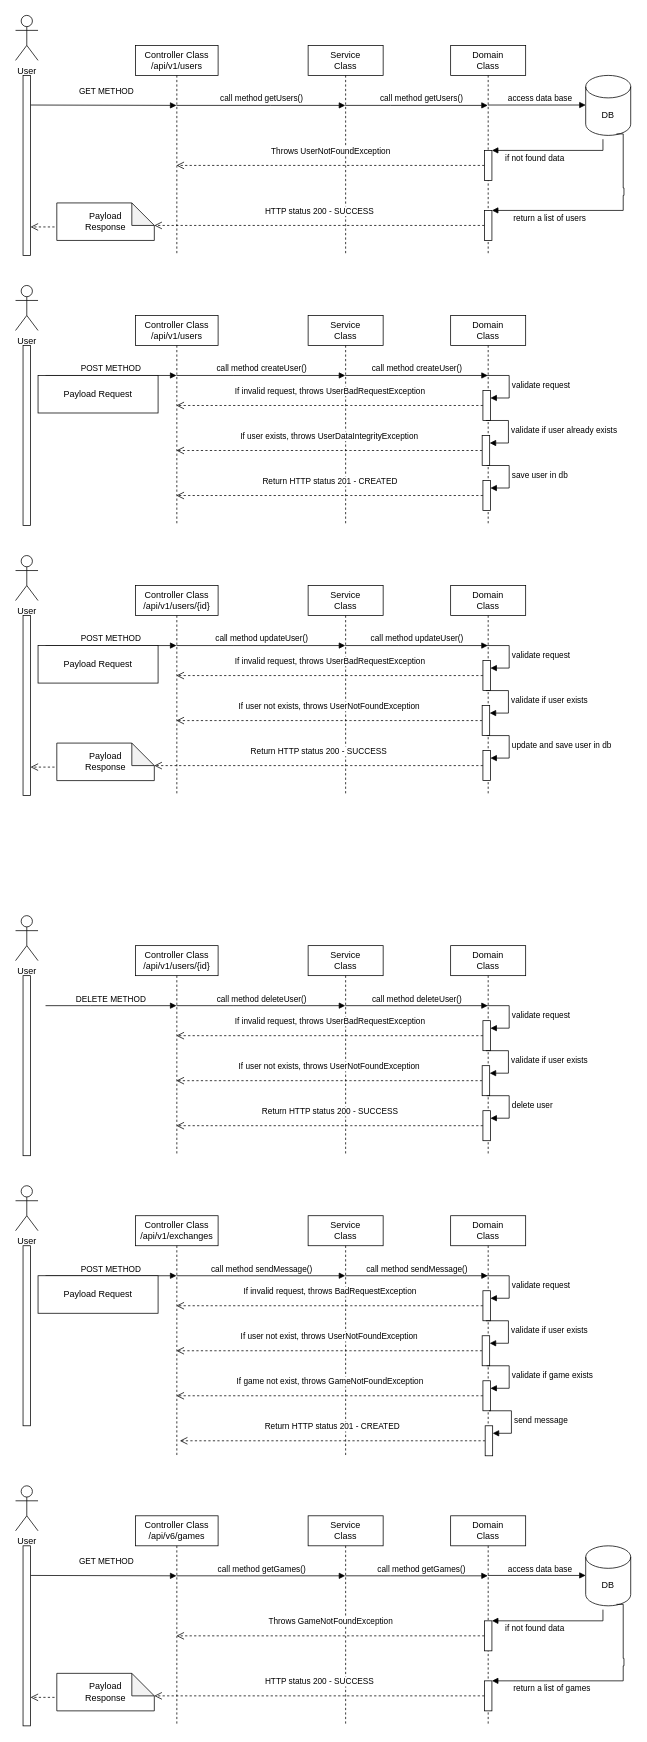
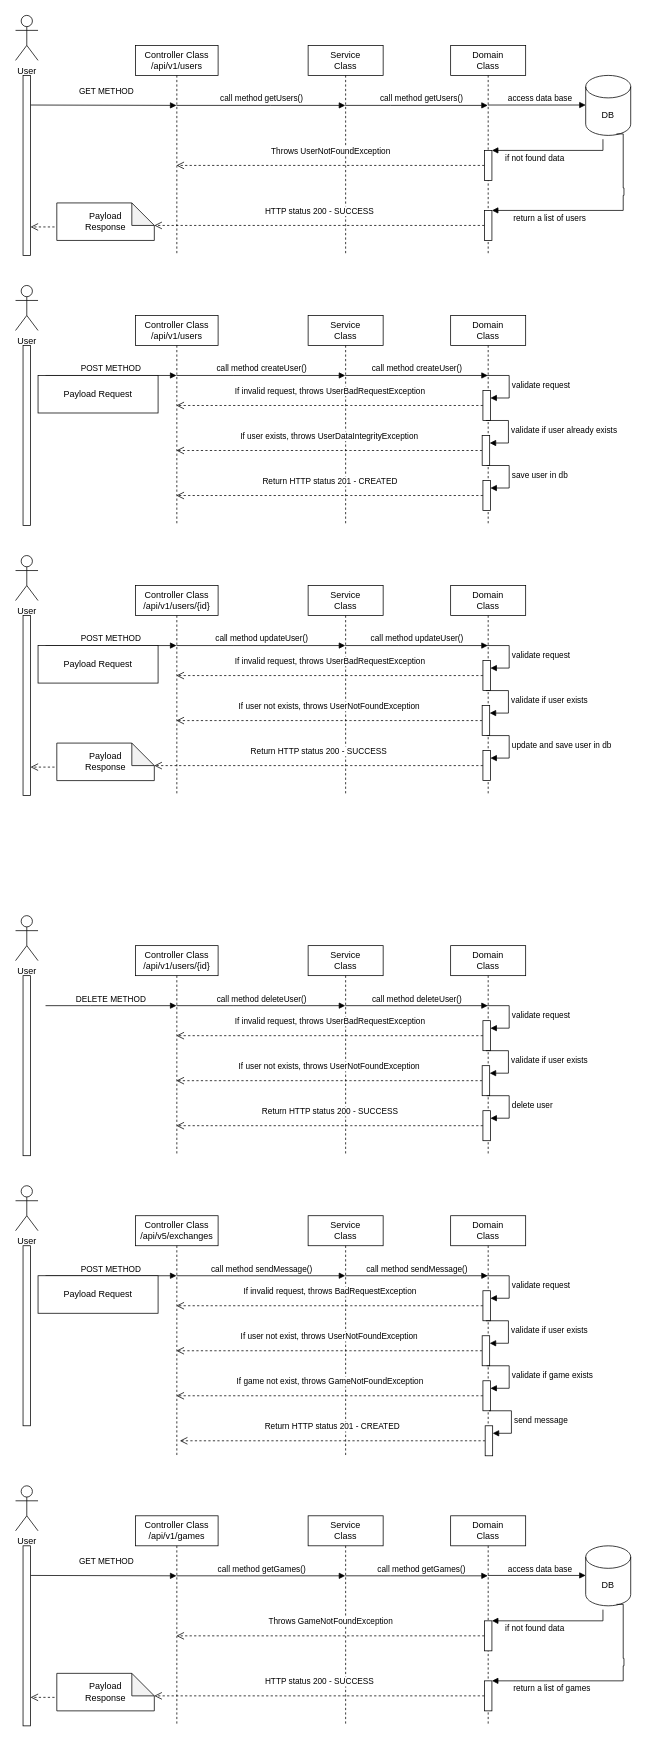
node "Controller Class /api/v1/exchanges": label "Controller Class /api/v1/exchanges" -> "Controller Class /api/v5/exchanges"
node "Controller Class /api/v6/games": label "Controller Class /api/v6/games" -> "Controller Class /api/v1/games"
